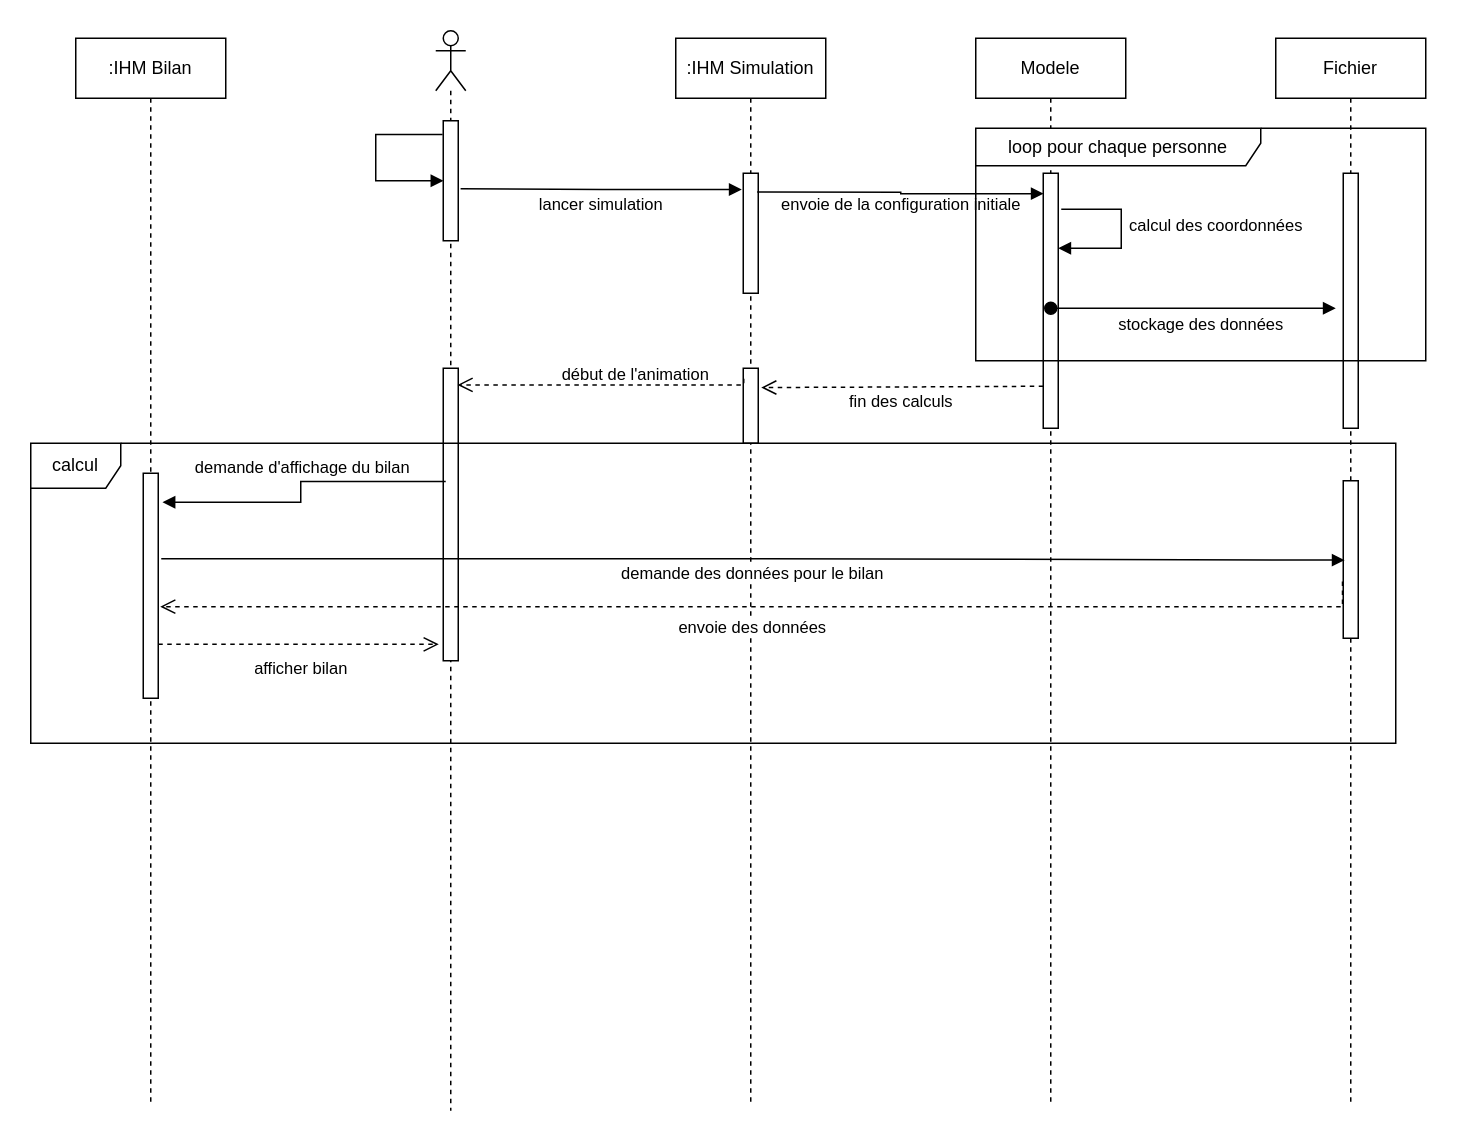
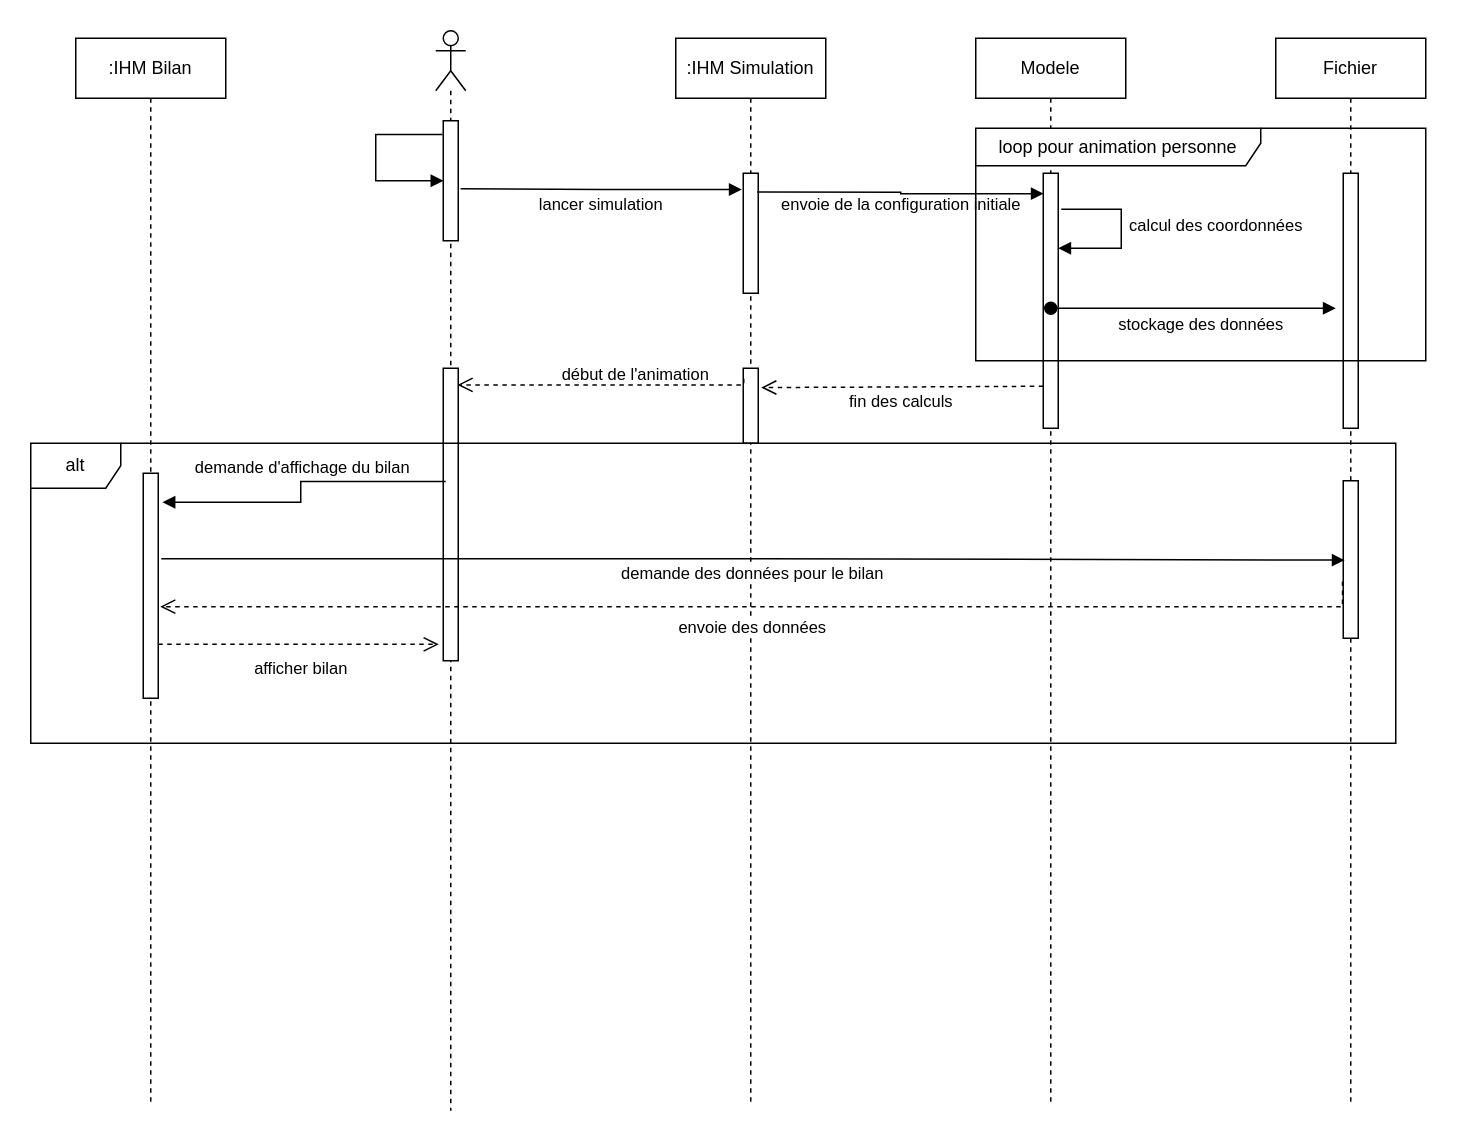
node "loop pour chaque personne": label "loop pour chaque personne" -> "loop pour animation personne"
node "calcul": label "calcul" -> "alt"
